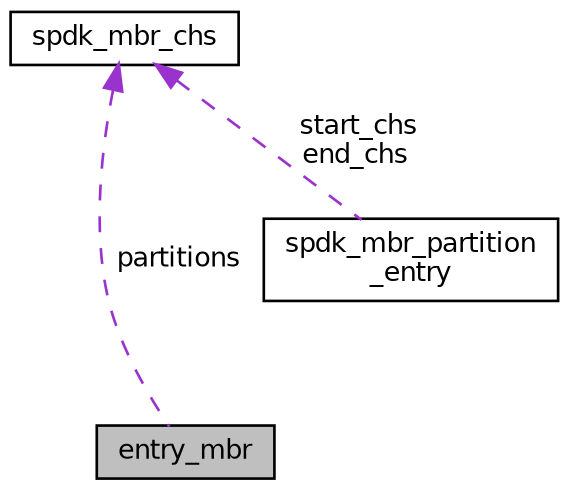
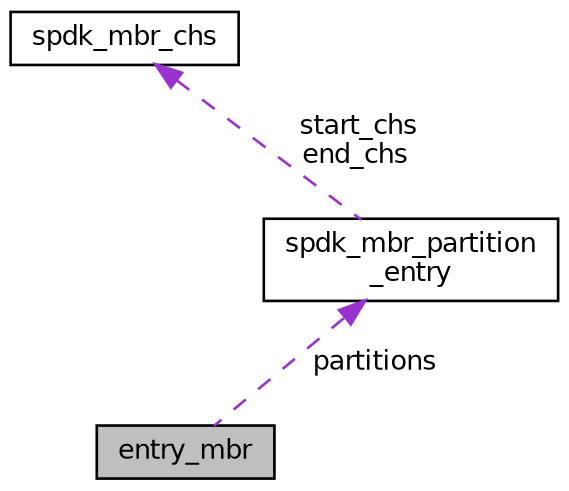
edge "entry_mbr" -> "spdk_mbr_chs": now "entry_mbr" -> "spdk_mbr_partition _entry"
